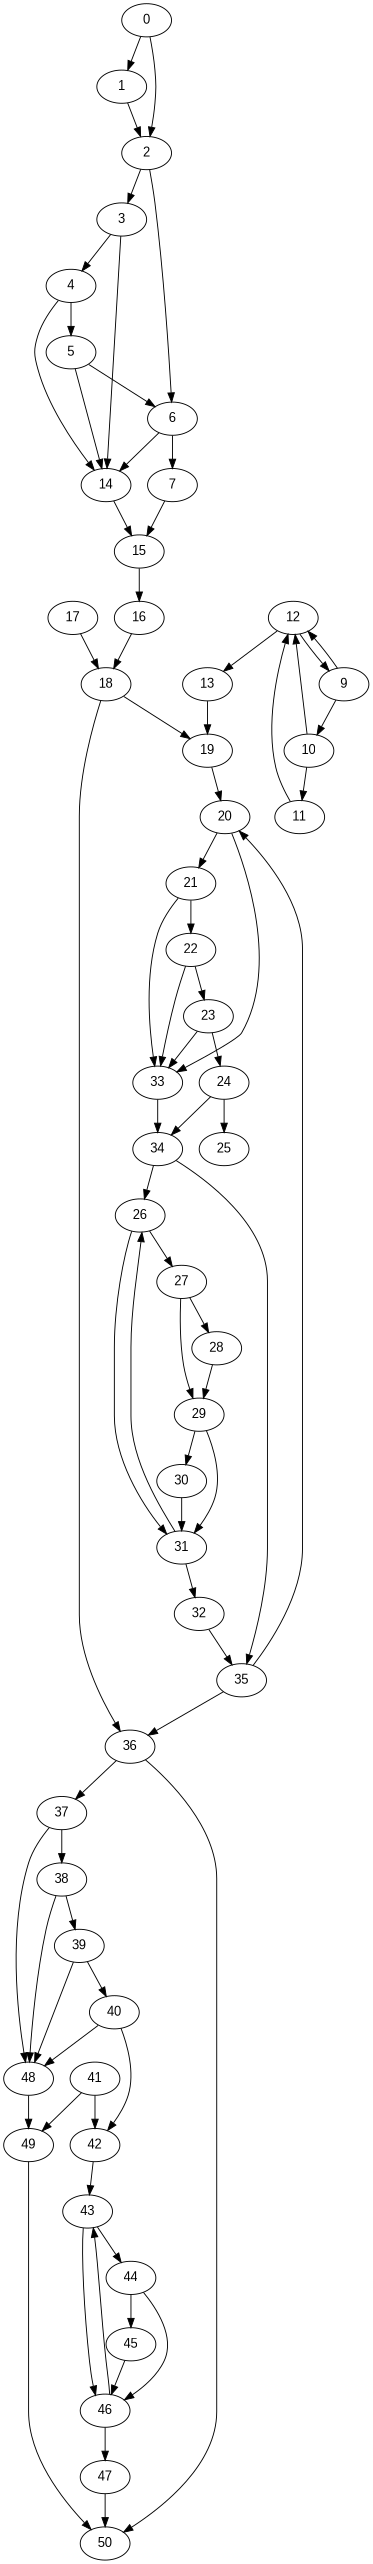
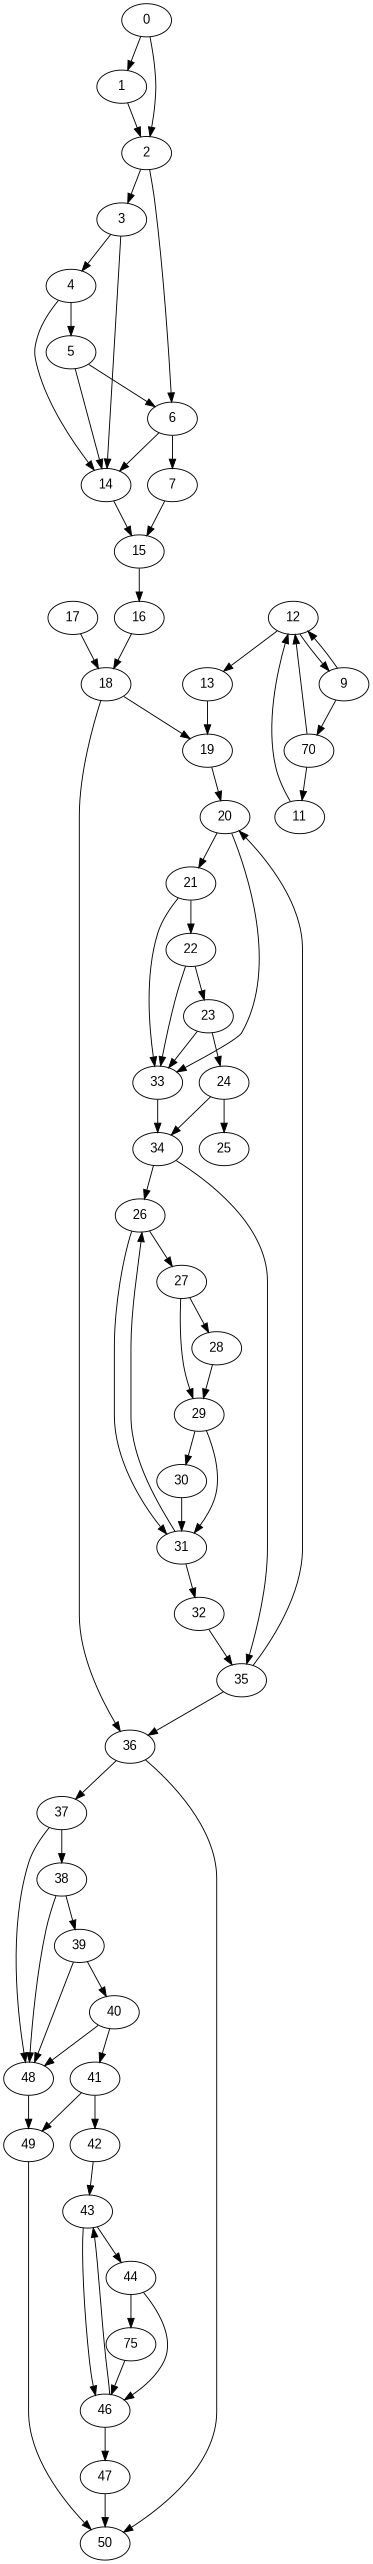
node "10": label "10" -> "70"
edge "40" -> "42": now "40" -> "41"
node "45": label "45" -> "75"
